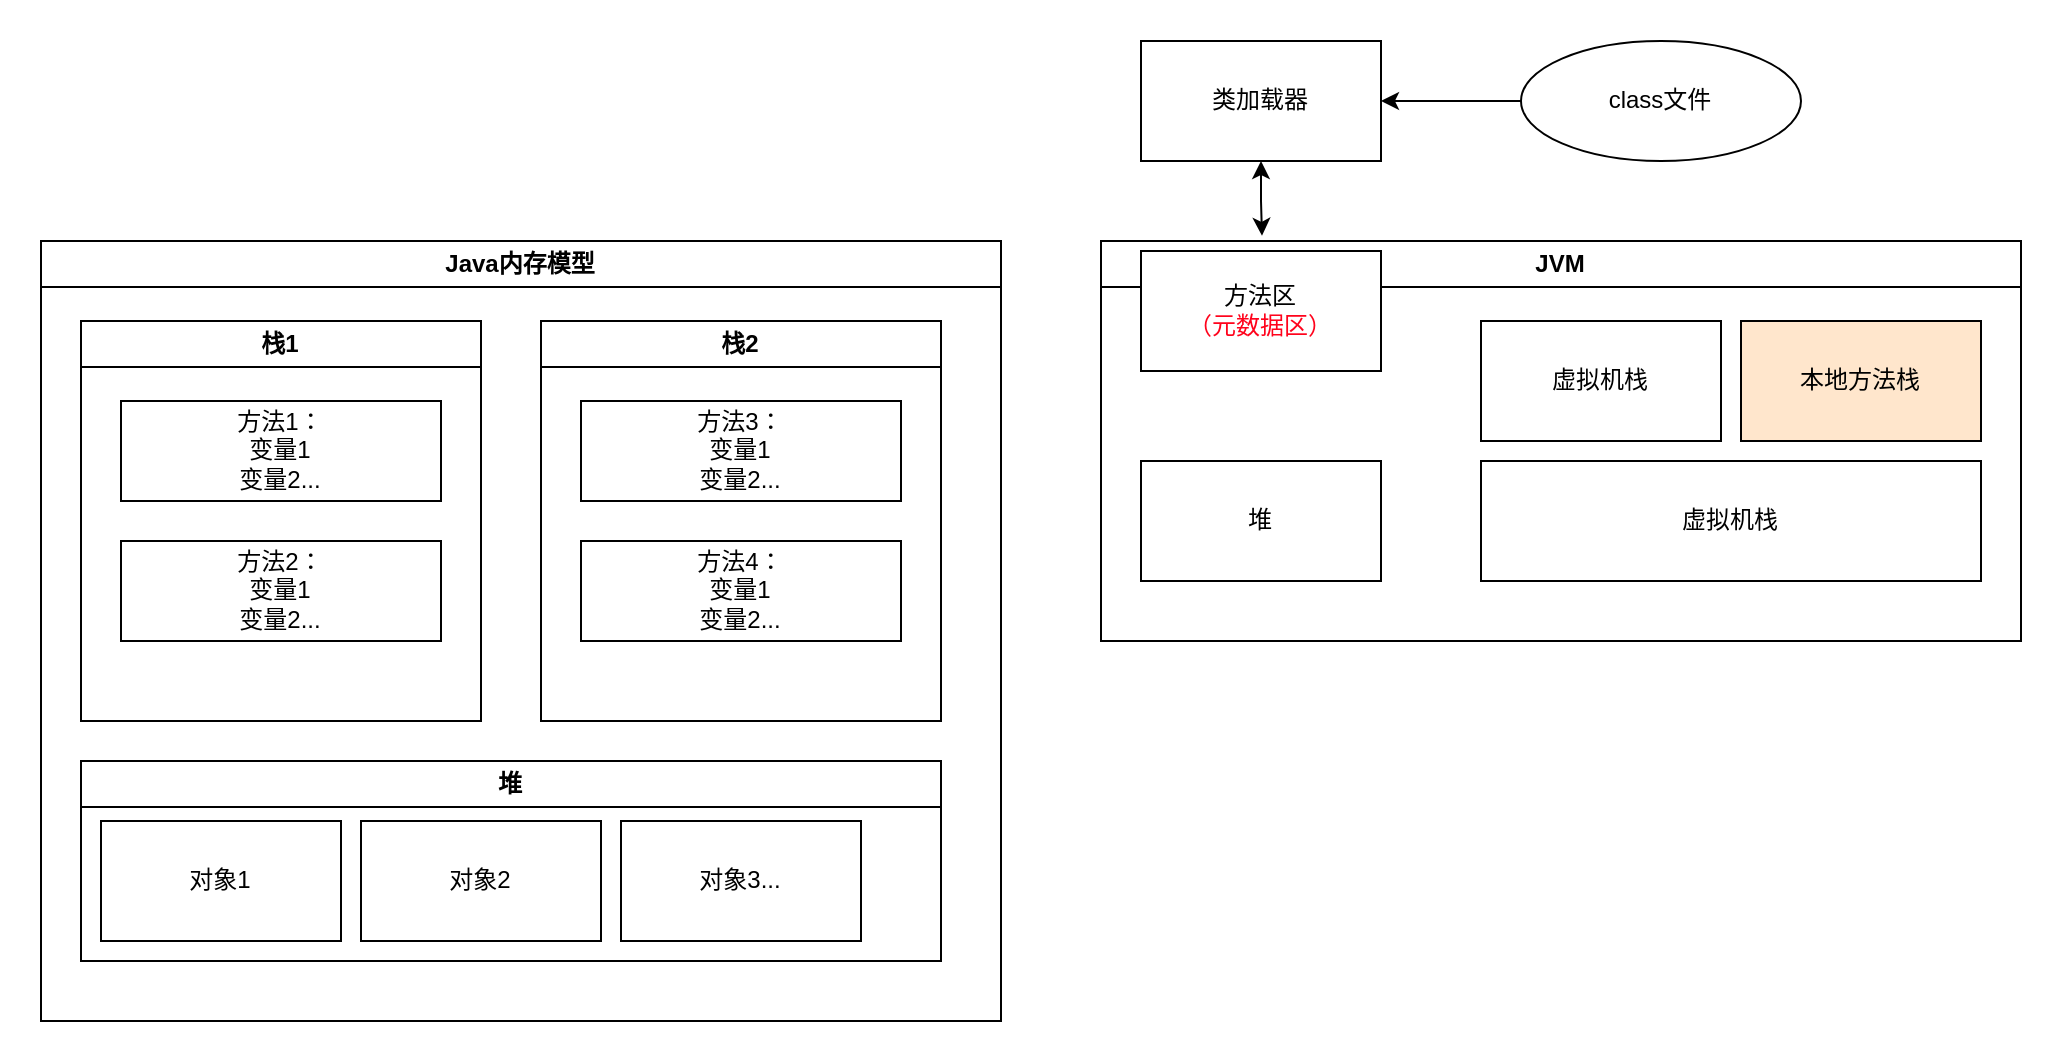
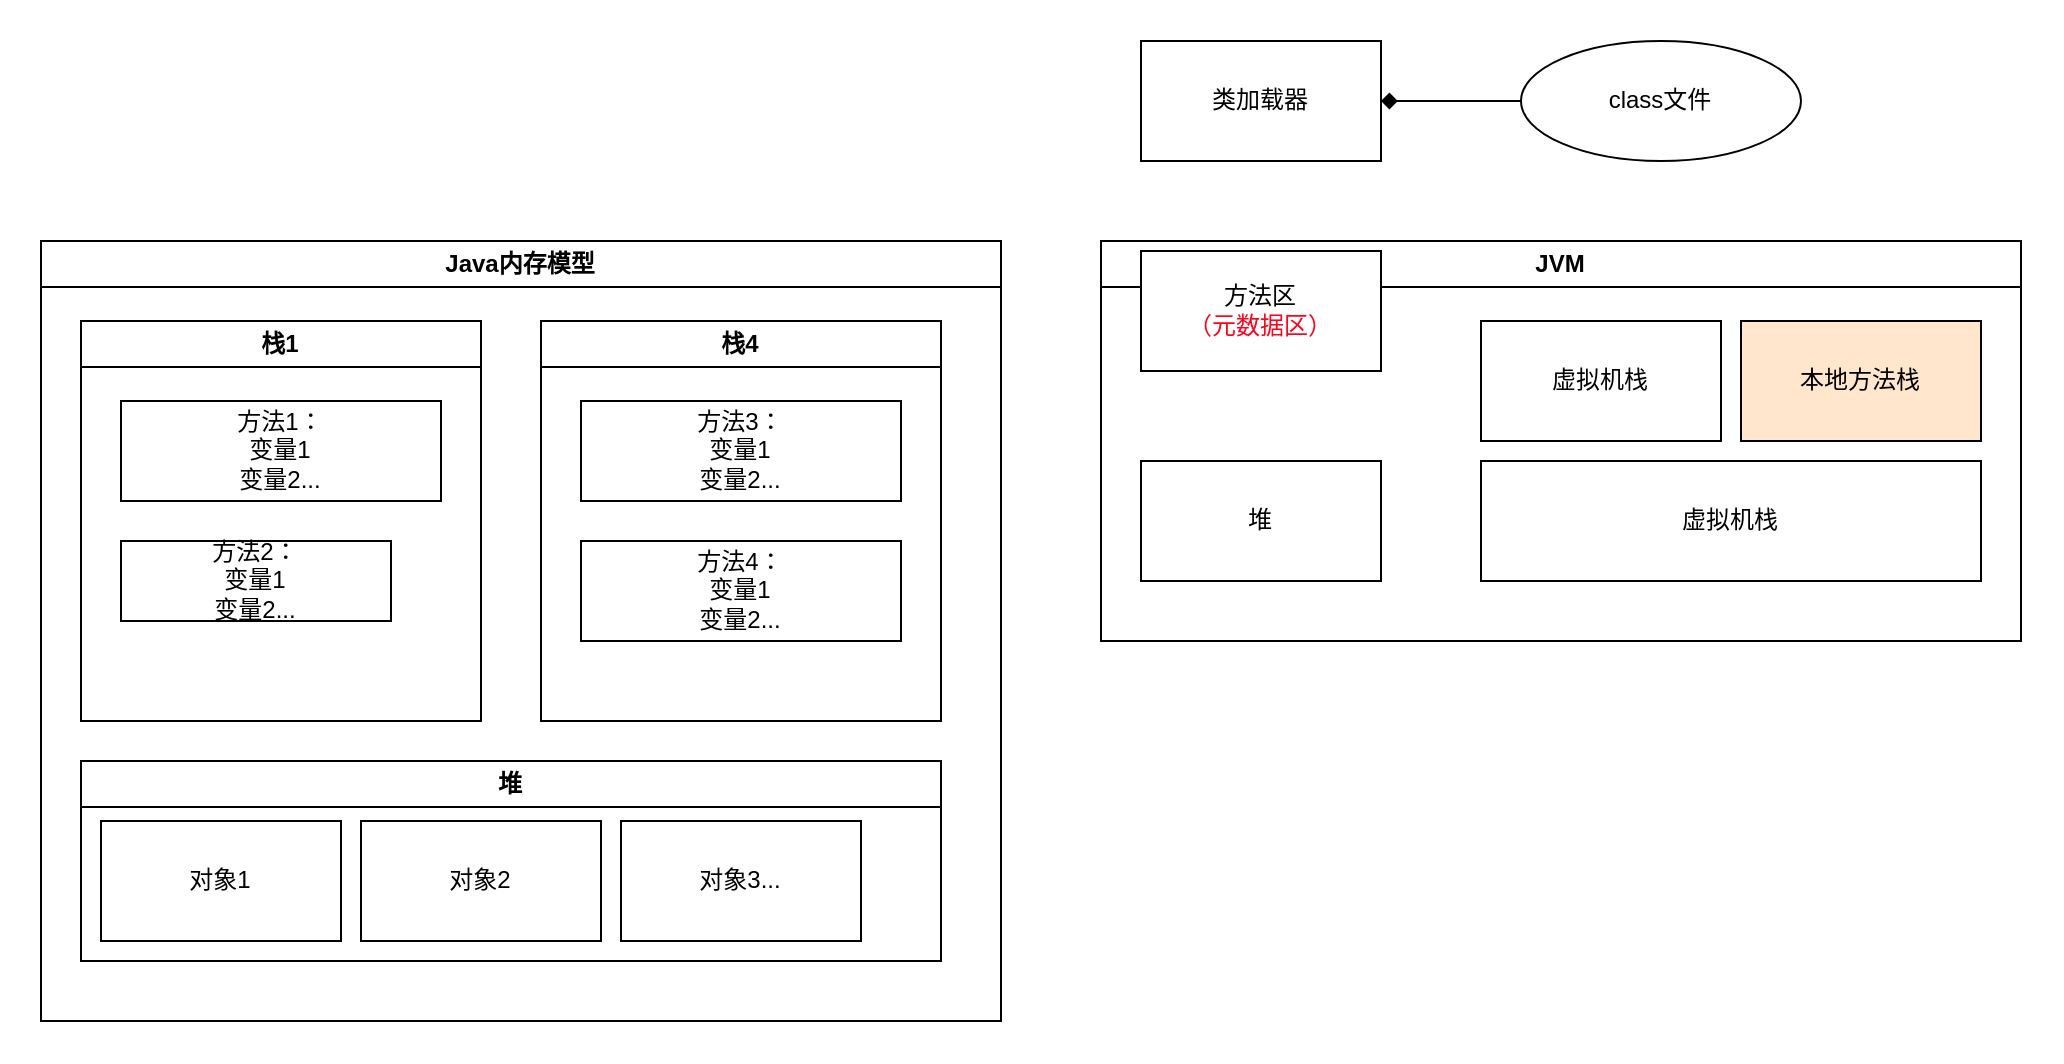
edge "class文件" -> "类加载器": arrowhead classic -> diamond
edge "类加载器" -- "JVM": removed
node "栈2": label "栈2" -> "栈4"
node "方法2： 变量1 变量2...": size 320x100 -> 270x80
